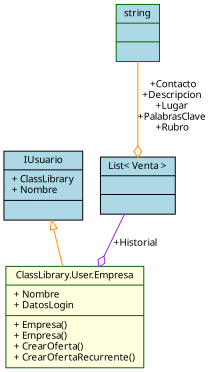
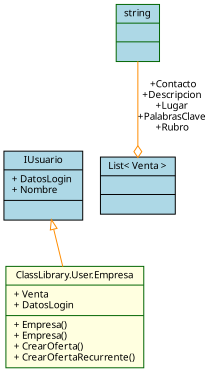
node "IUsuario": text "+ ClassLibrary" -> "+ DatosLogin"
edge "List< Venta >" -> "ClassLibrary.User.Empresa": removed, label "+Historial"
node "ClassLibrary.User.Empresa": text "+ Nombre" -> "+ Venta"
